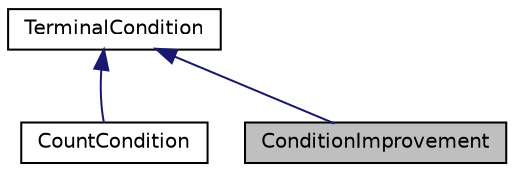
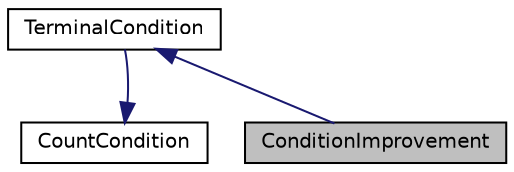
edge "CountCondition" -> "TerminalCondition": reversed
